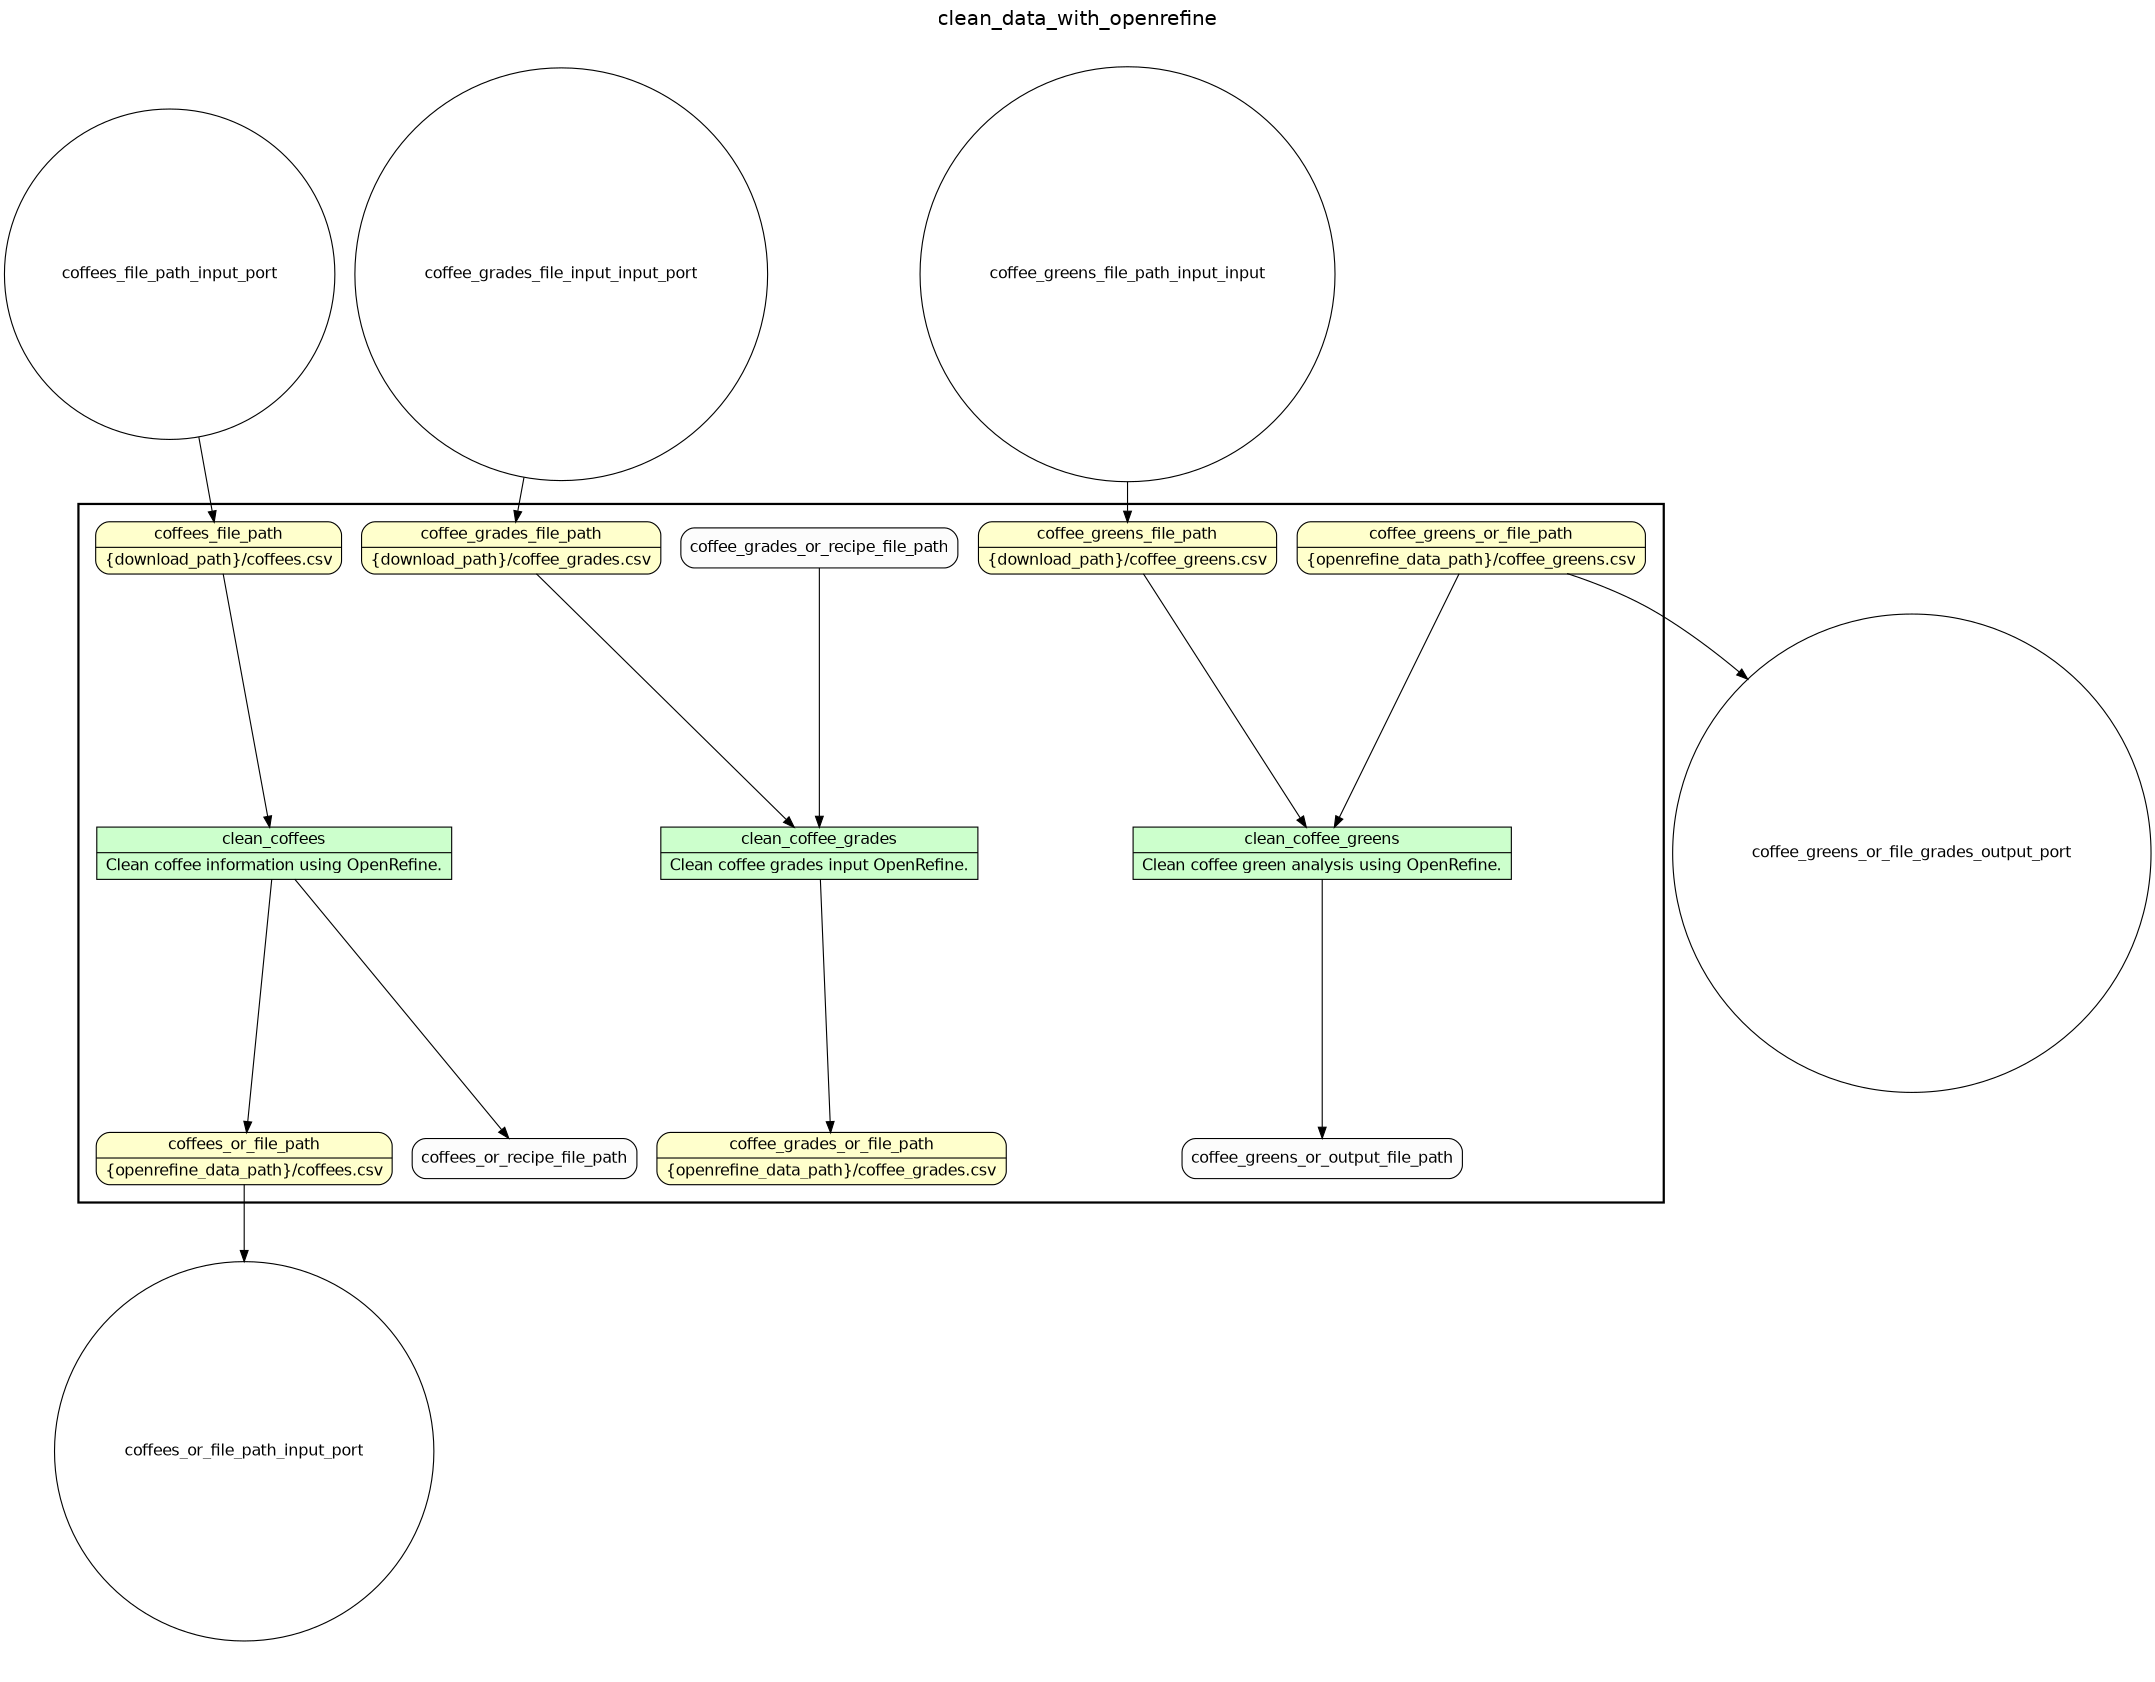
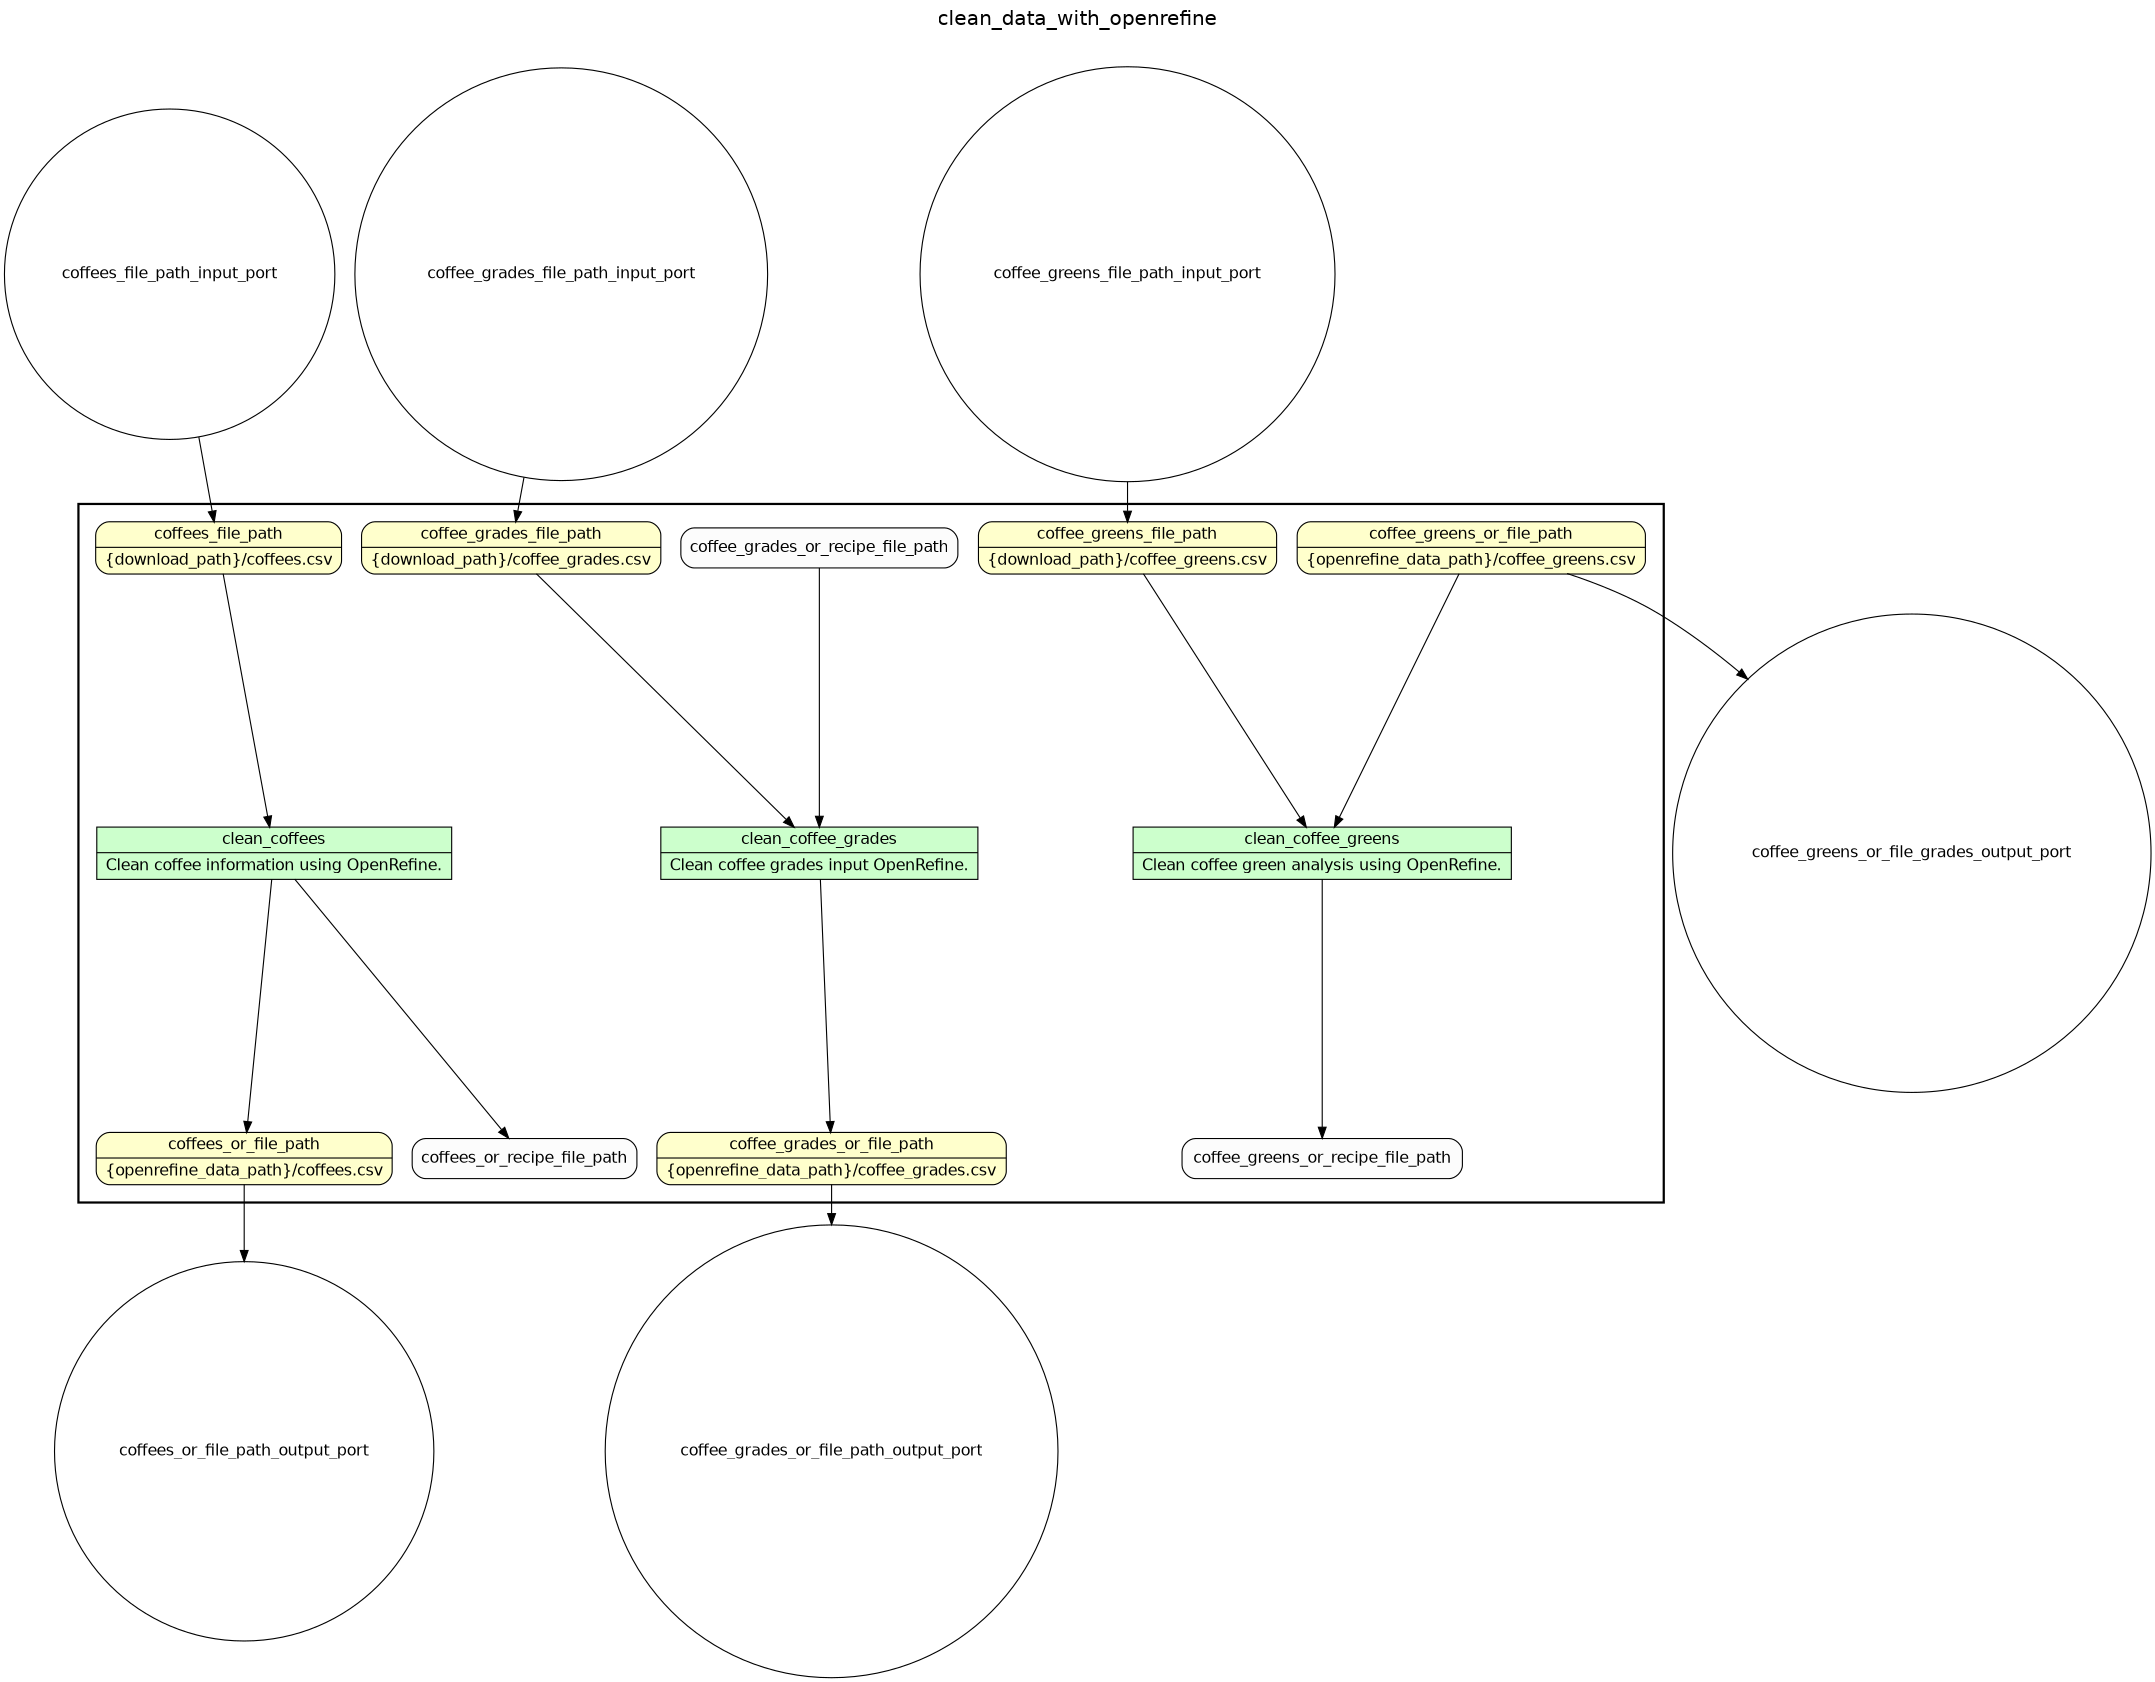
node "coffee_grades_file_input_input_port": label "coffee_grades_file_input_input_port" -> "coffee_grades_file_path_input_port"
node "coffee_greens_file_path_input_input": label "coffee_greens_file_path_input_input" -> "coffee_greens_file_path_input_port"
node "coffee_greens_or_output_file_path": label "coffee_greens_or_output_file_path" -> "coffee_greens_or_recipe_file_path"
node "coffees_or_file_path_input_port": label "coffees_or_file_path_input_port" -> "coffees_or_file_path_output_port"
node "coffee_grades_or_file_path_output_port": added
